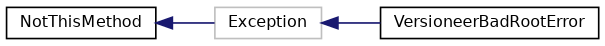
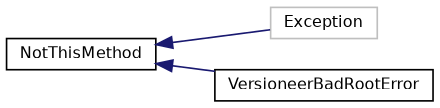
edge "VersioneerBadRootError" -> "Exception": now "VersioneerBadRootError" -> "NotThisMethod"
